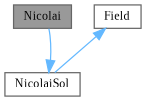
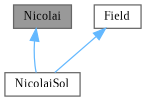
edge "Nicolai" -> "NicolaiSol": reversed
